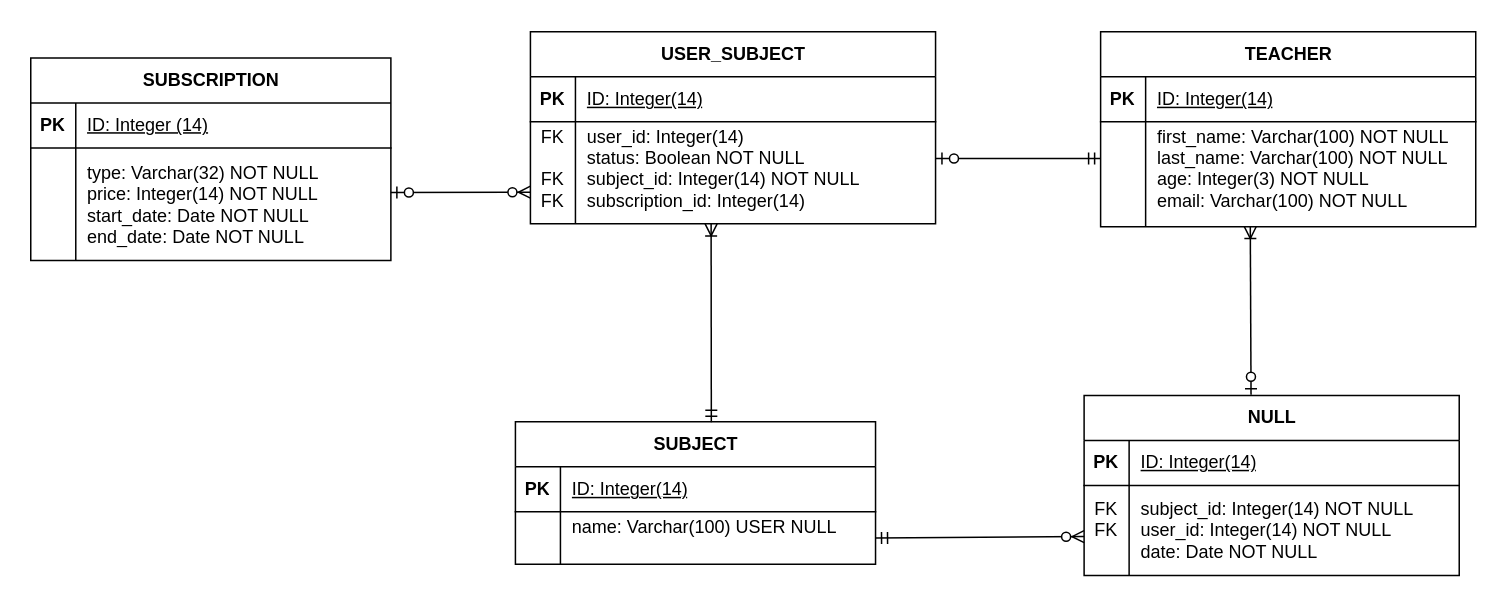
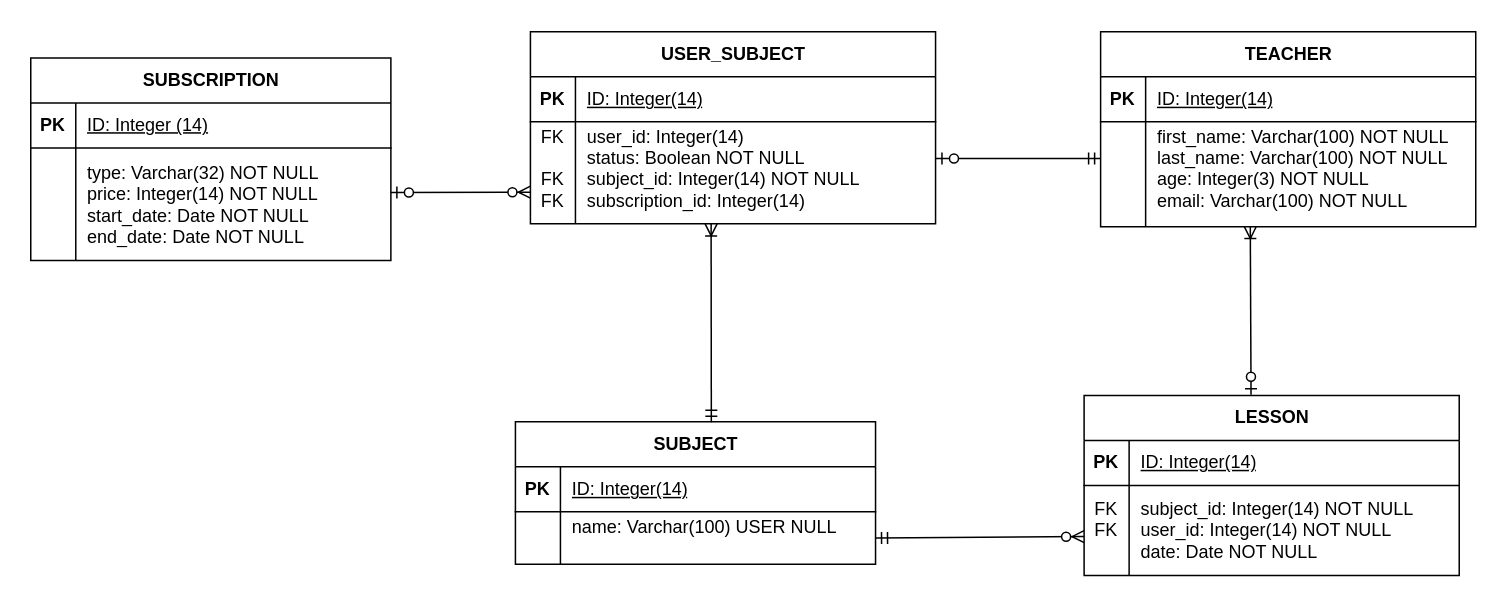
node "NULL": label "NULL" -> "LESSON"
